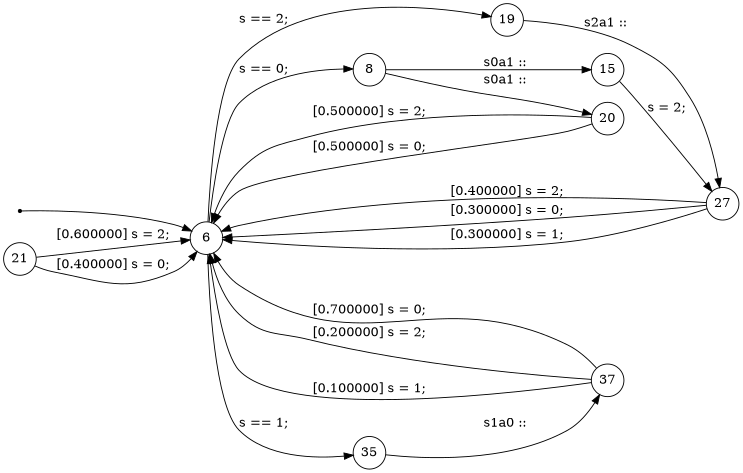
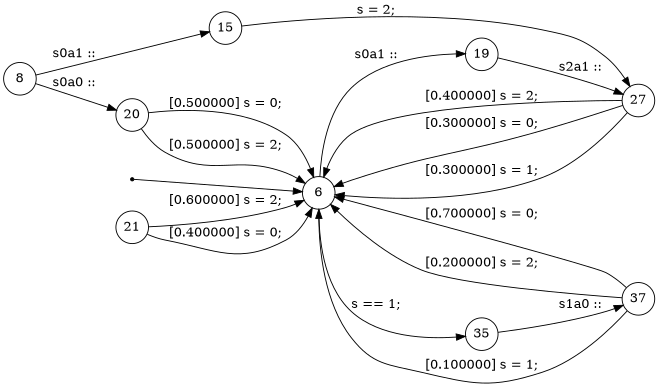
edge "6" -> "19": label "s == 2; " -> "s0a1 :: "
edge "8" -> "20": label "s0a1 :: " -> "s0a0 :: "
edge "6" -> "8": removed, label "s == 0;"
